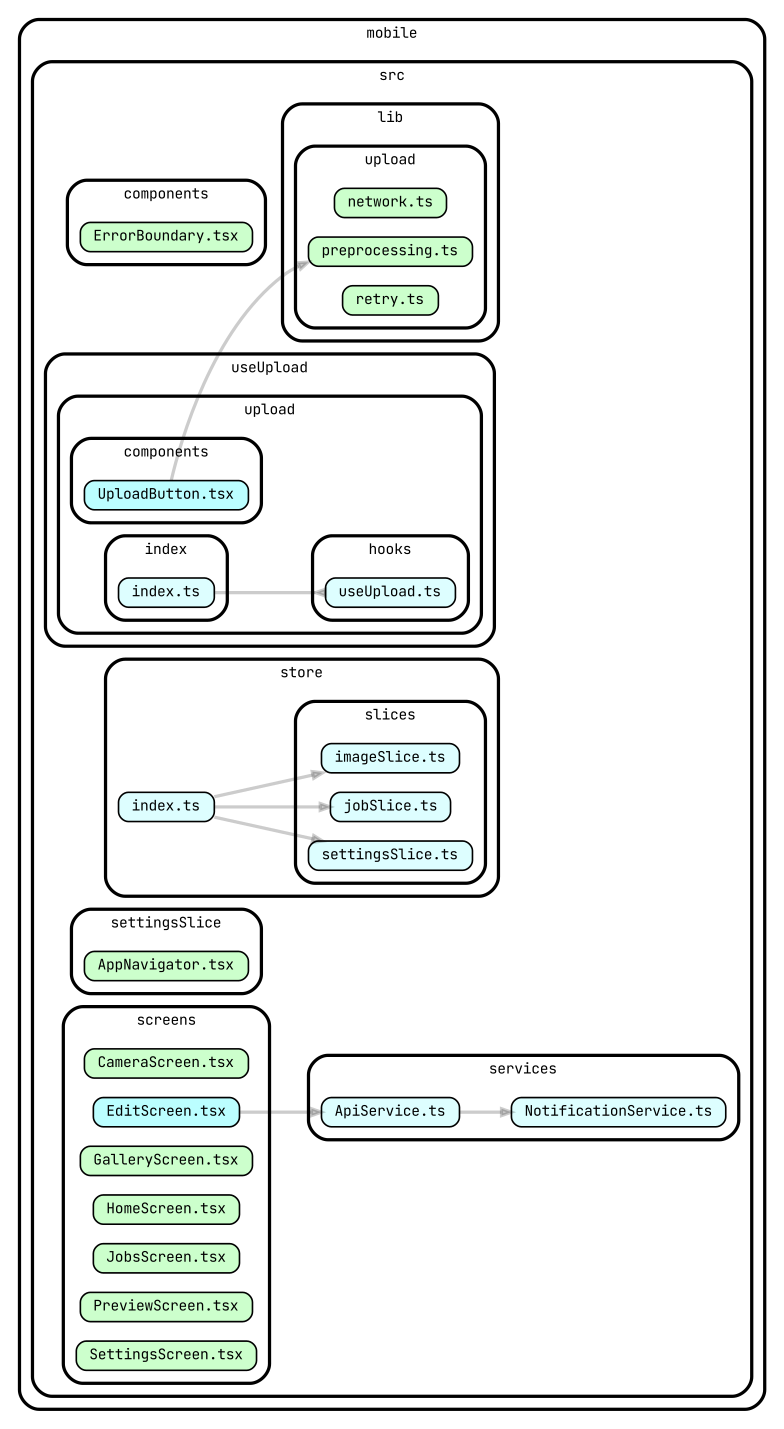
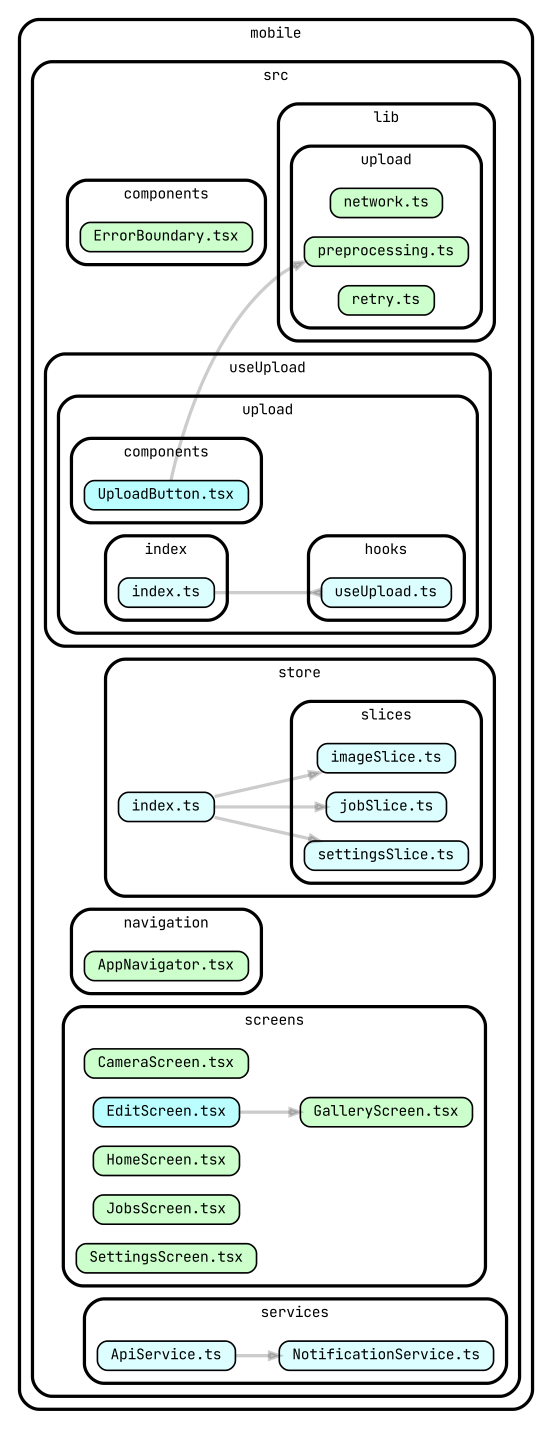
cluster "settingsSlice": label "settingsSlice" -> "navigation"
edge "EditScreen.tsx" -> "ApiService.ts": now "EditScreen.tsx" -> "GalleryScreen.tsx"
node "PreviewScreen.tsx": removed
